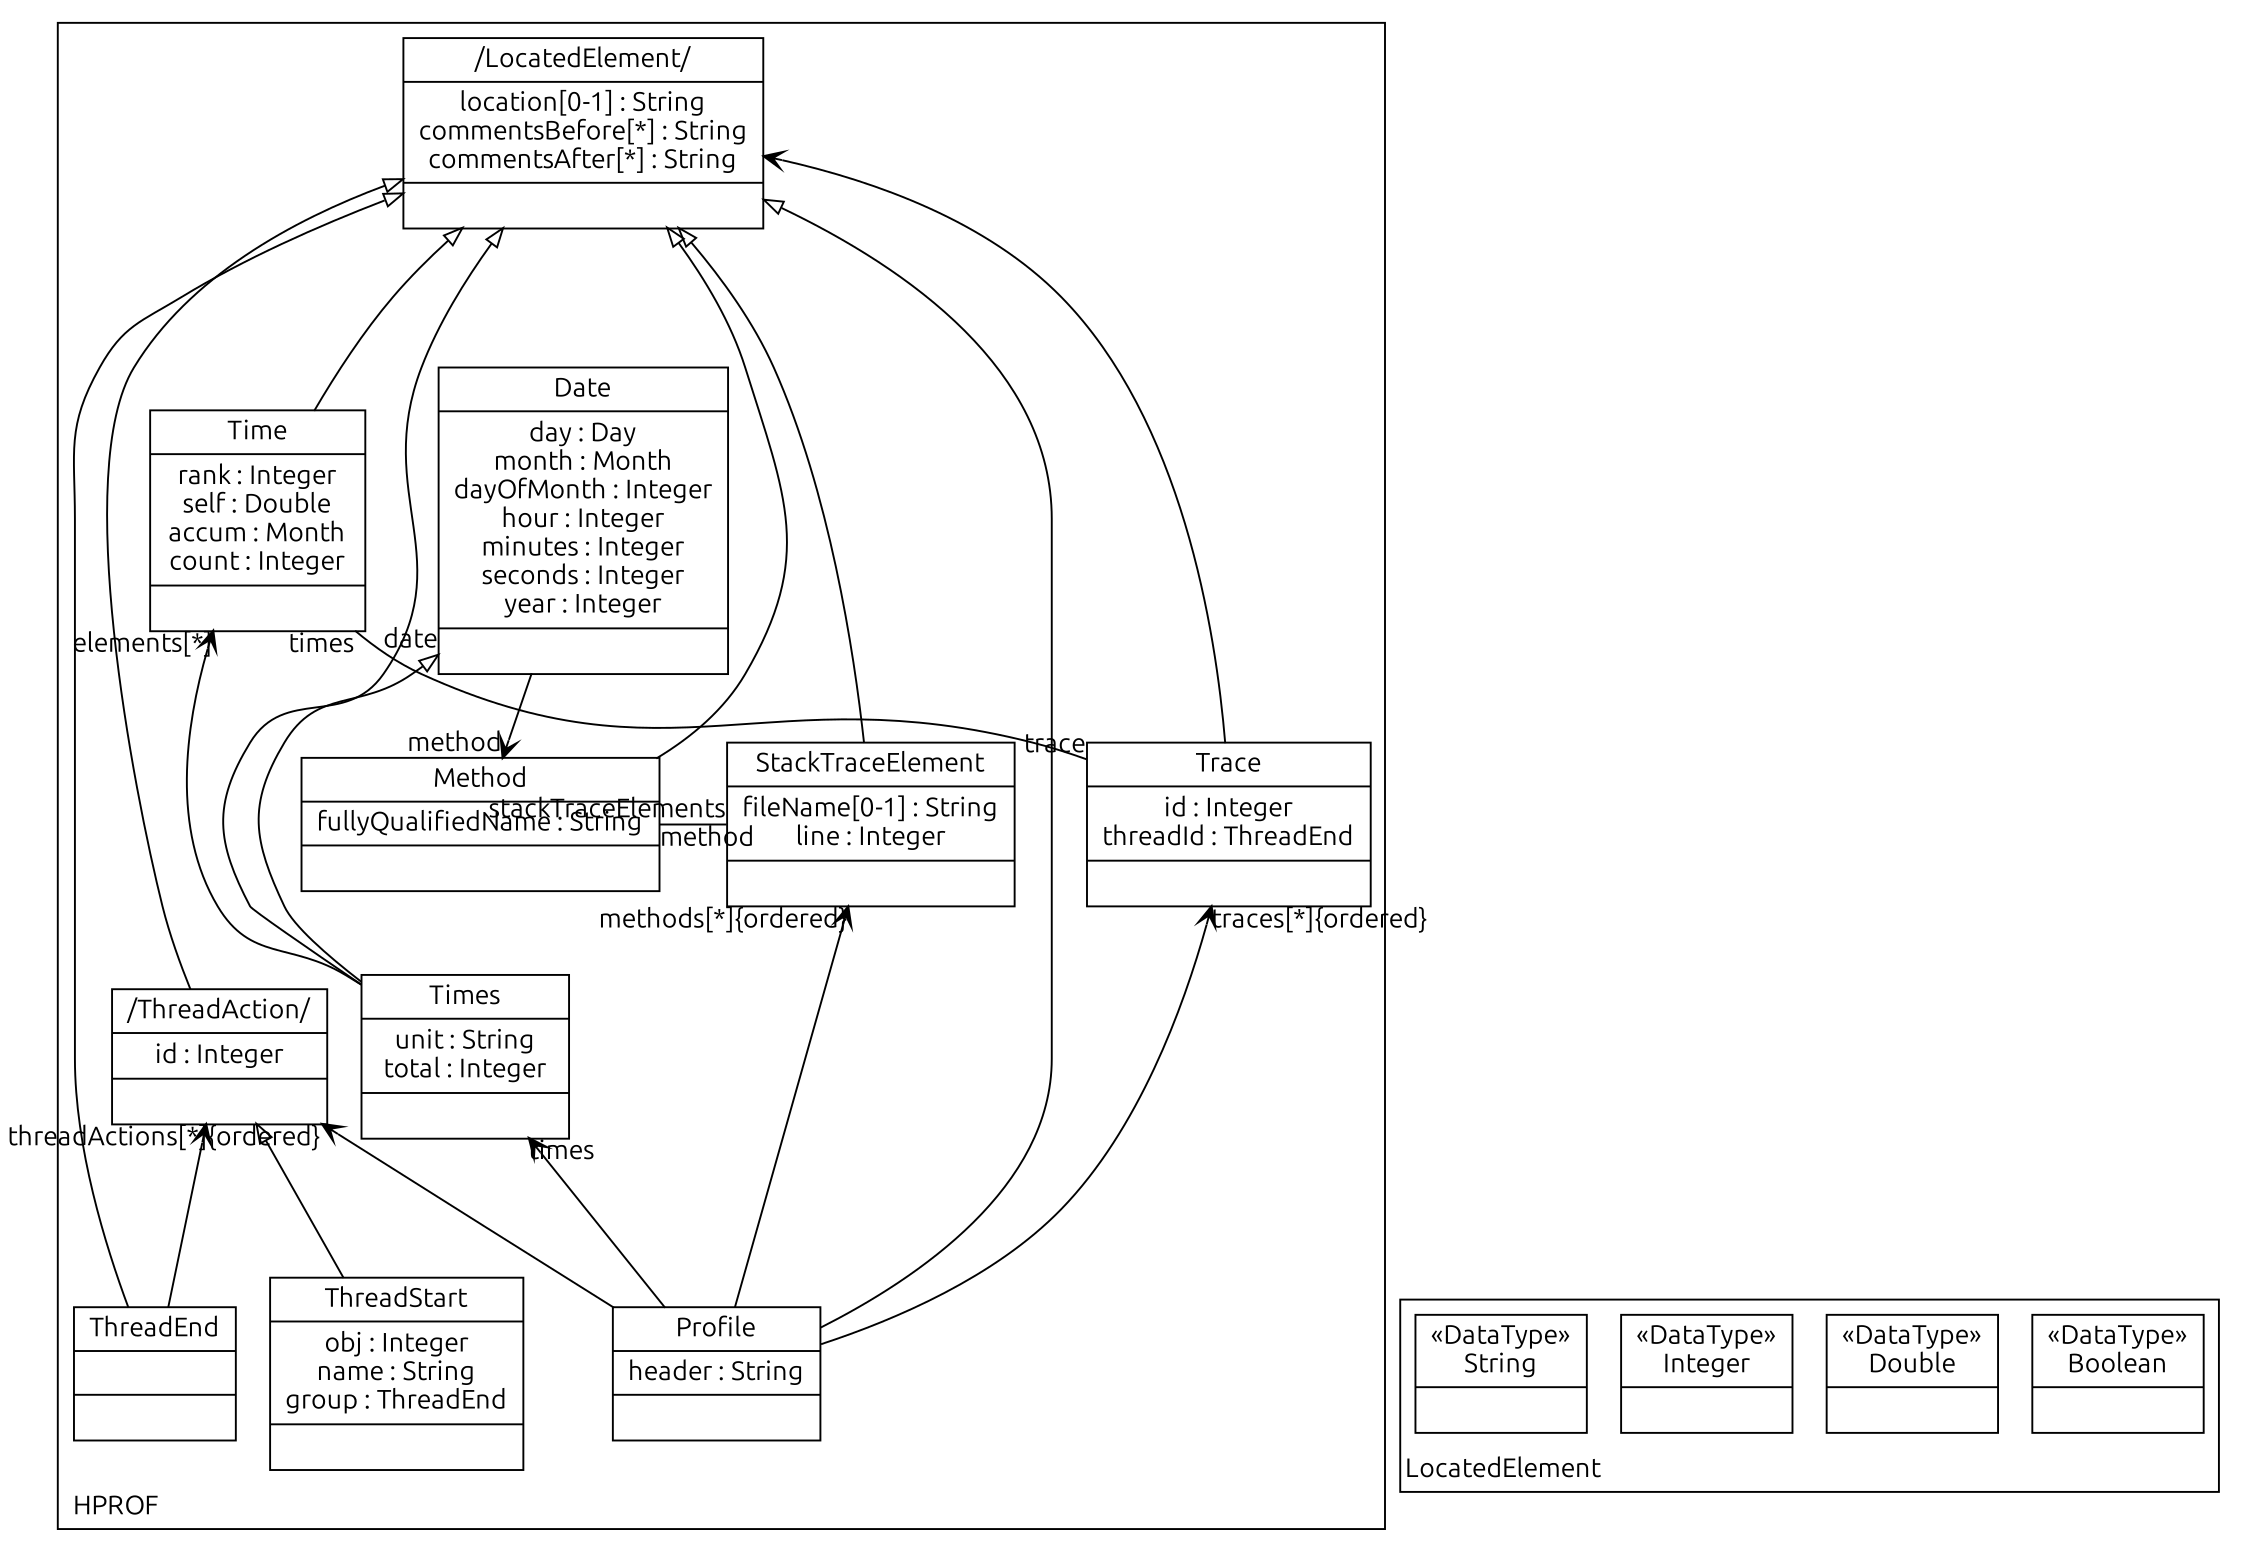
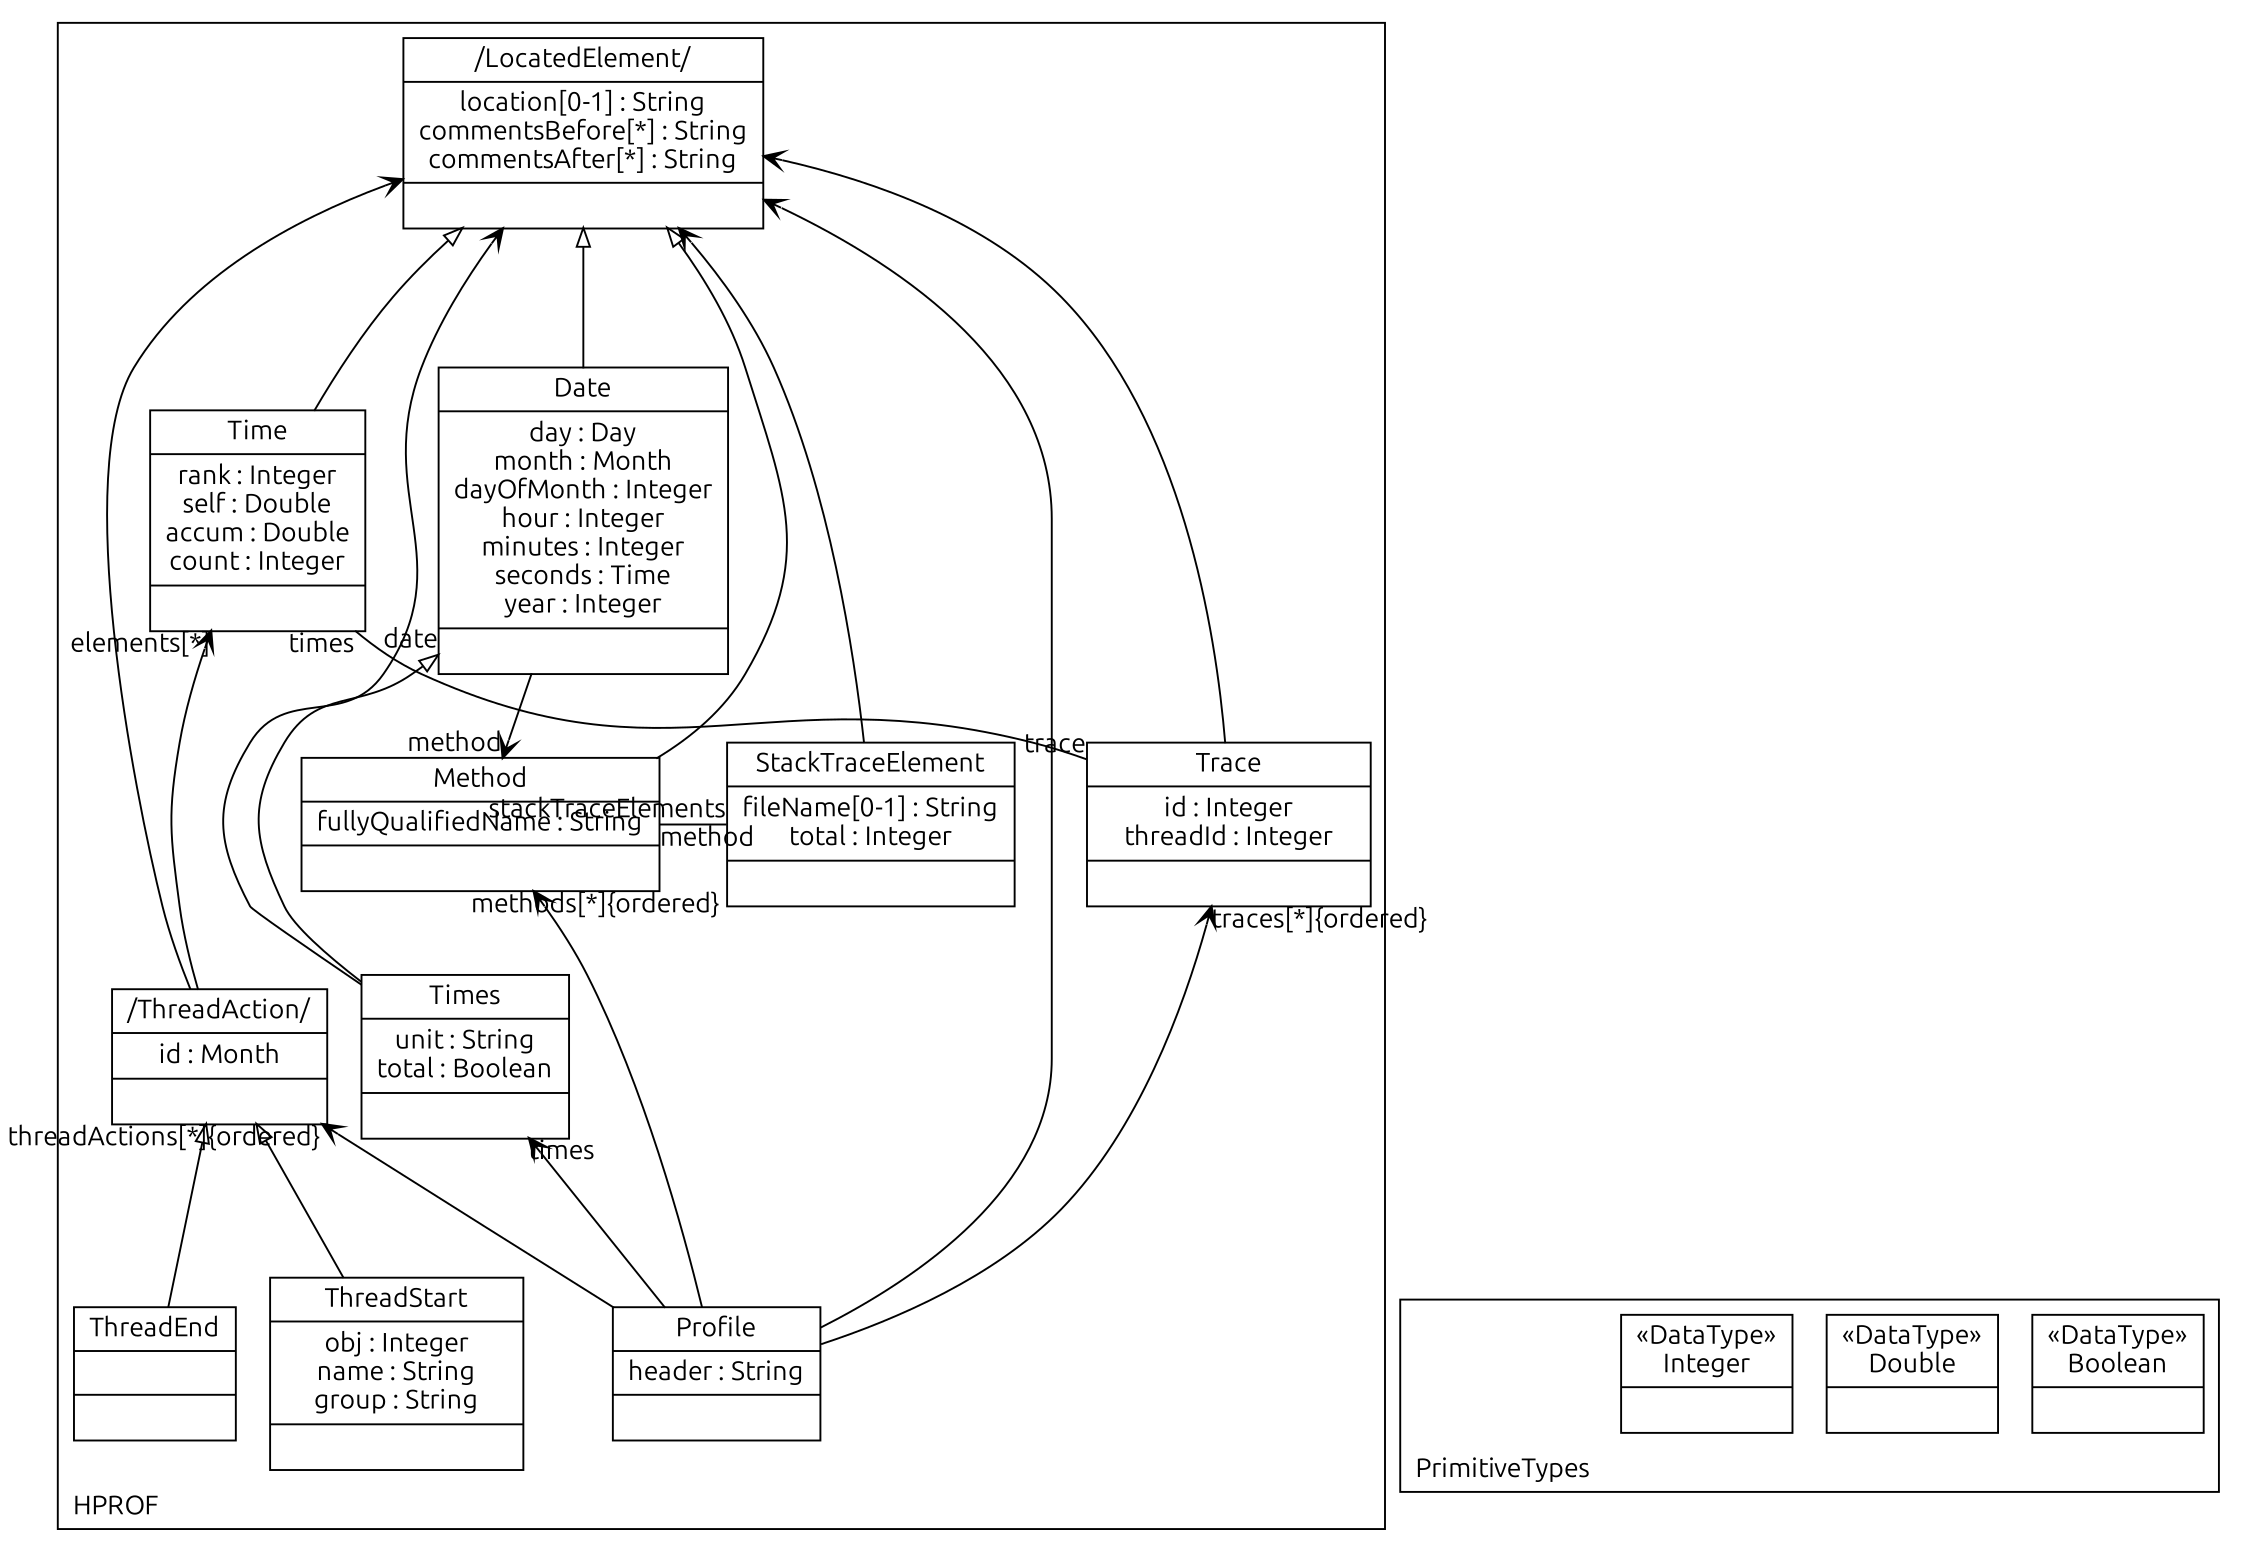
edge "StackTraceElement" -> "/LocatedElement/": arrowhead onormal -> vee
edge "/ThreadAction/" -> "/LocatedElement/": arrowhead onormal -> vee
node "Time": text "accum : Month" -> "accum : Double"
node "Date": text "seconds : Integer" -> "seconds : Time"
edge "ThreadEnd" -> "/LocatedElement/": now "Date" -> "/LocatedElement/"
edge "Times" -> "/LocatedElement/": arrowhead onormal -> vee
edge "Profile" -> "/LocatedElement/": arrowhead onormal -> vee
node "StackTraceElement": text "line : Integer" -> "total : Integer"
node "Trace": text "threadId : ThreadEnd" -> "threadId : Integer"
edge "Times" -> "Time": now "/ThreadAction/" -> "Time"
node "/ThreadAction/": text "id : Integer" -> "id : Month"
node "Times": text "total : Integer" -> "total : Boolean"
edge "Profile" -> "StackTraceElement": now "Profile" -> "Method"
edge "ThreadEnd" -> "/ThreadAction/": arrowhead vee -> onormal
node "String": removed
node "ThreadStart": text "group : ThreadEnd" -> "group : String"
cluster "LocatedElement": label "LocatedElement" -> "PrimitiveTypes"
